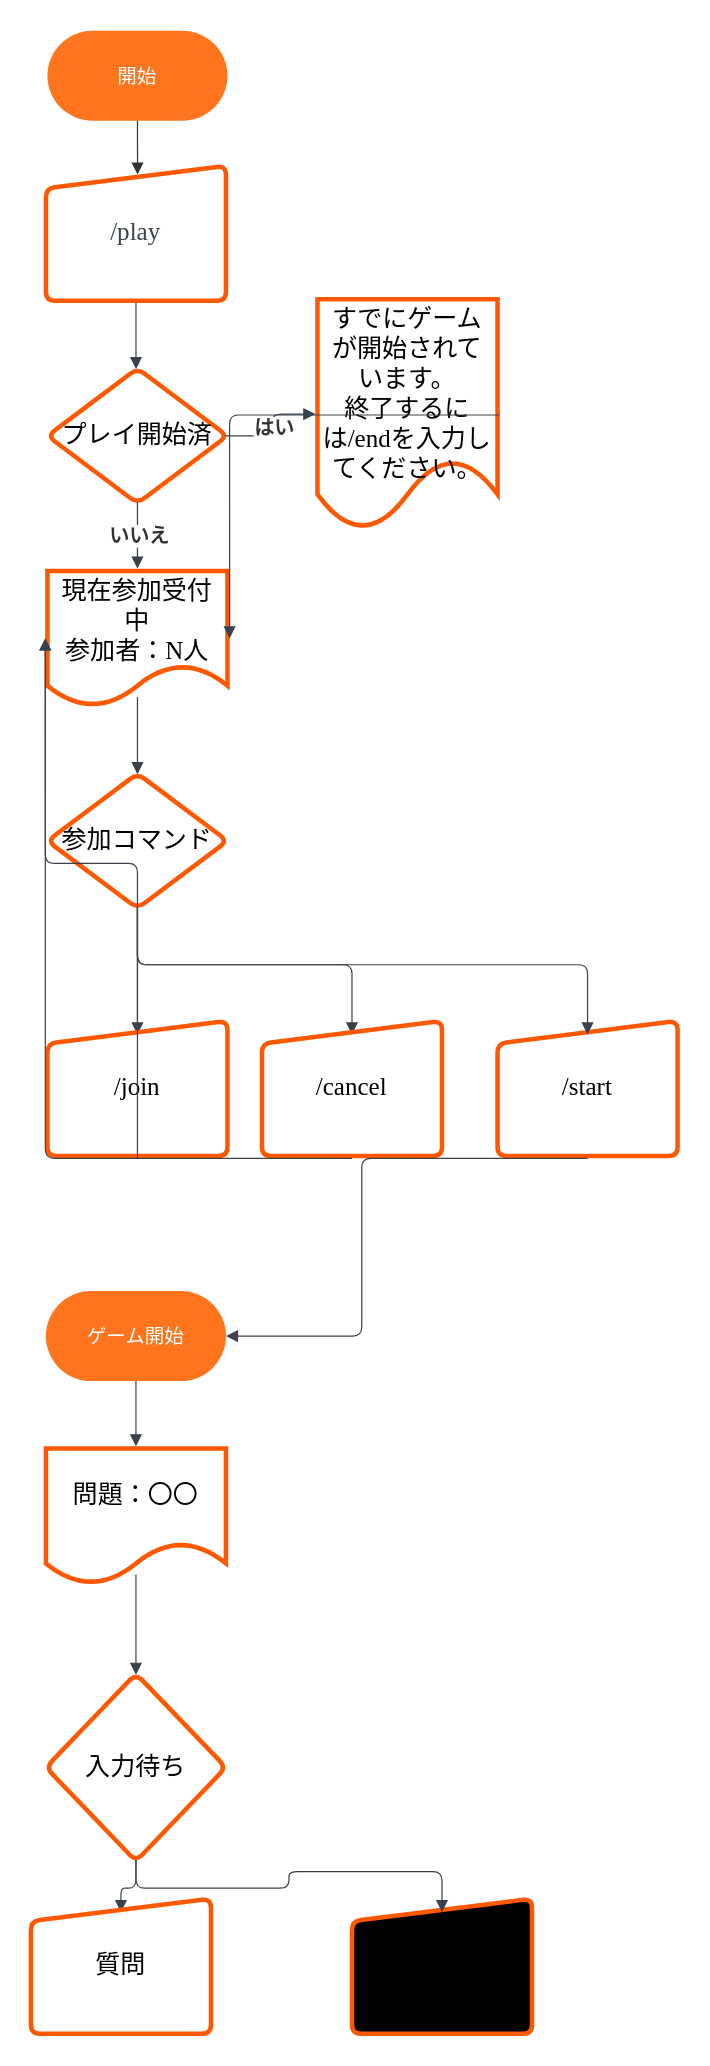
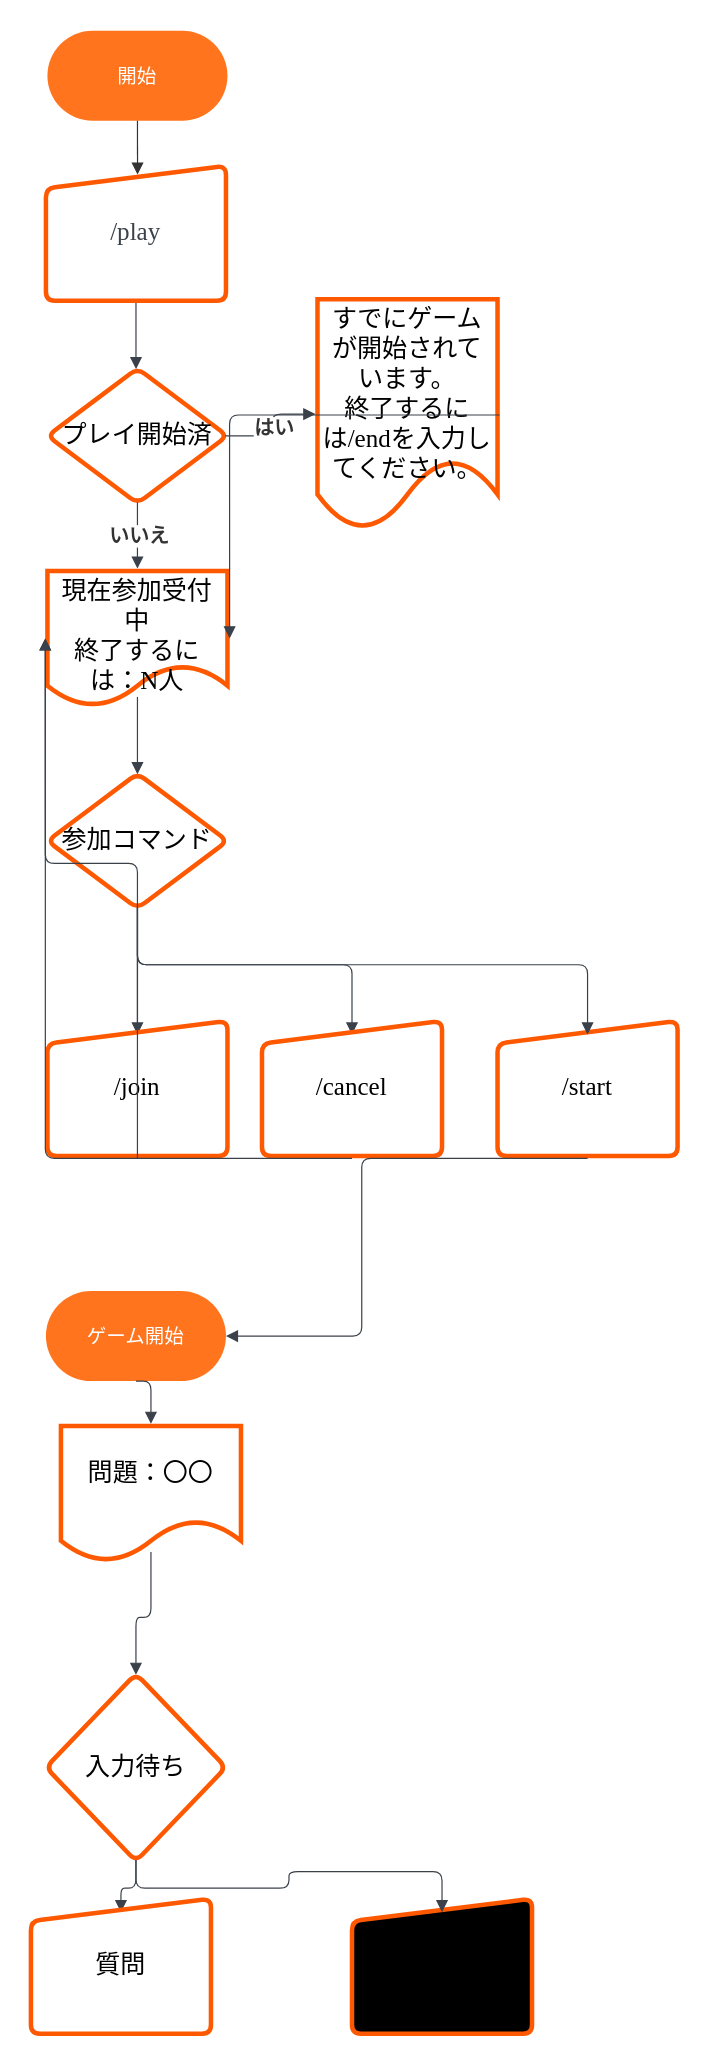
node "現在参加受付中 参加者：N人": label "現在参加受付中 参加者：N人" -> "現在参加受付中 終了するには：N人"
node "問題：〇〇": moved (136, 1516) -> (151, 1493)
